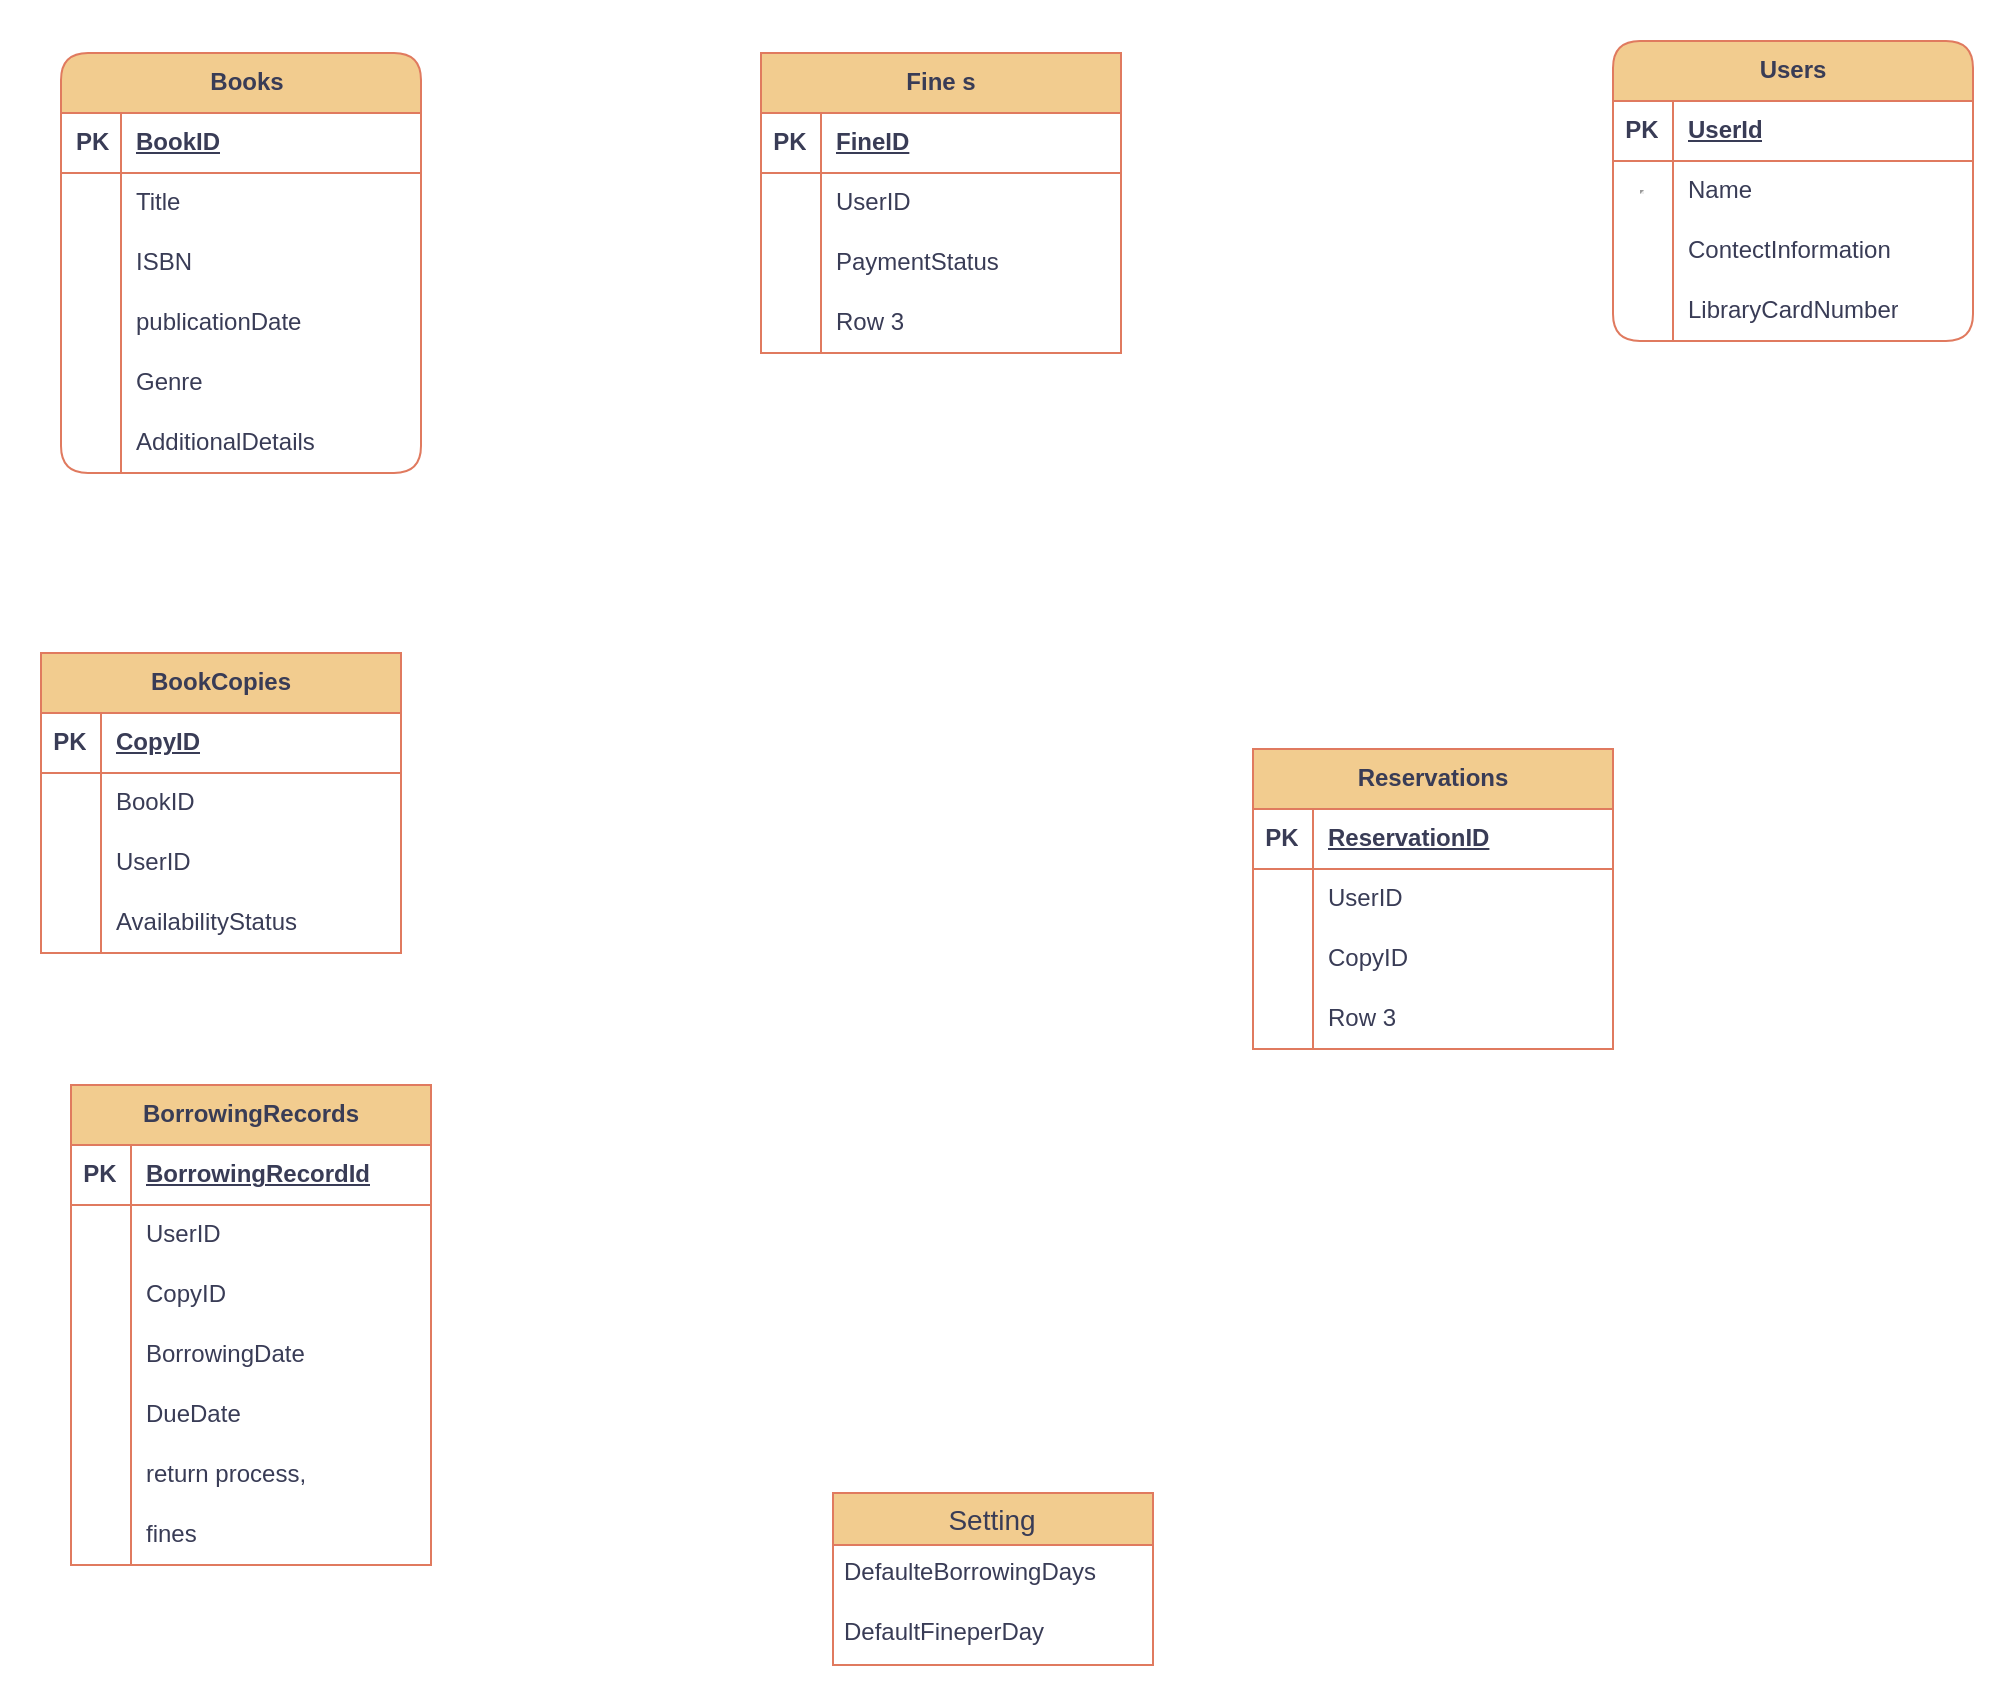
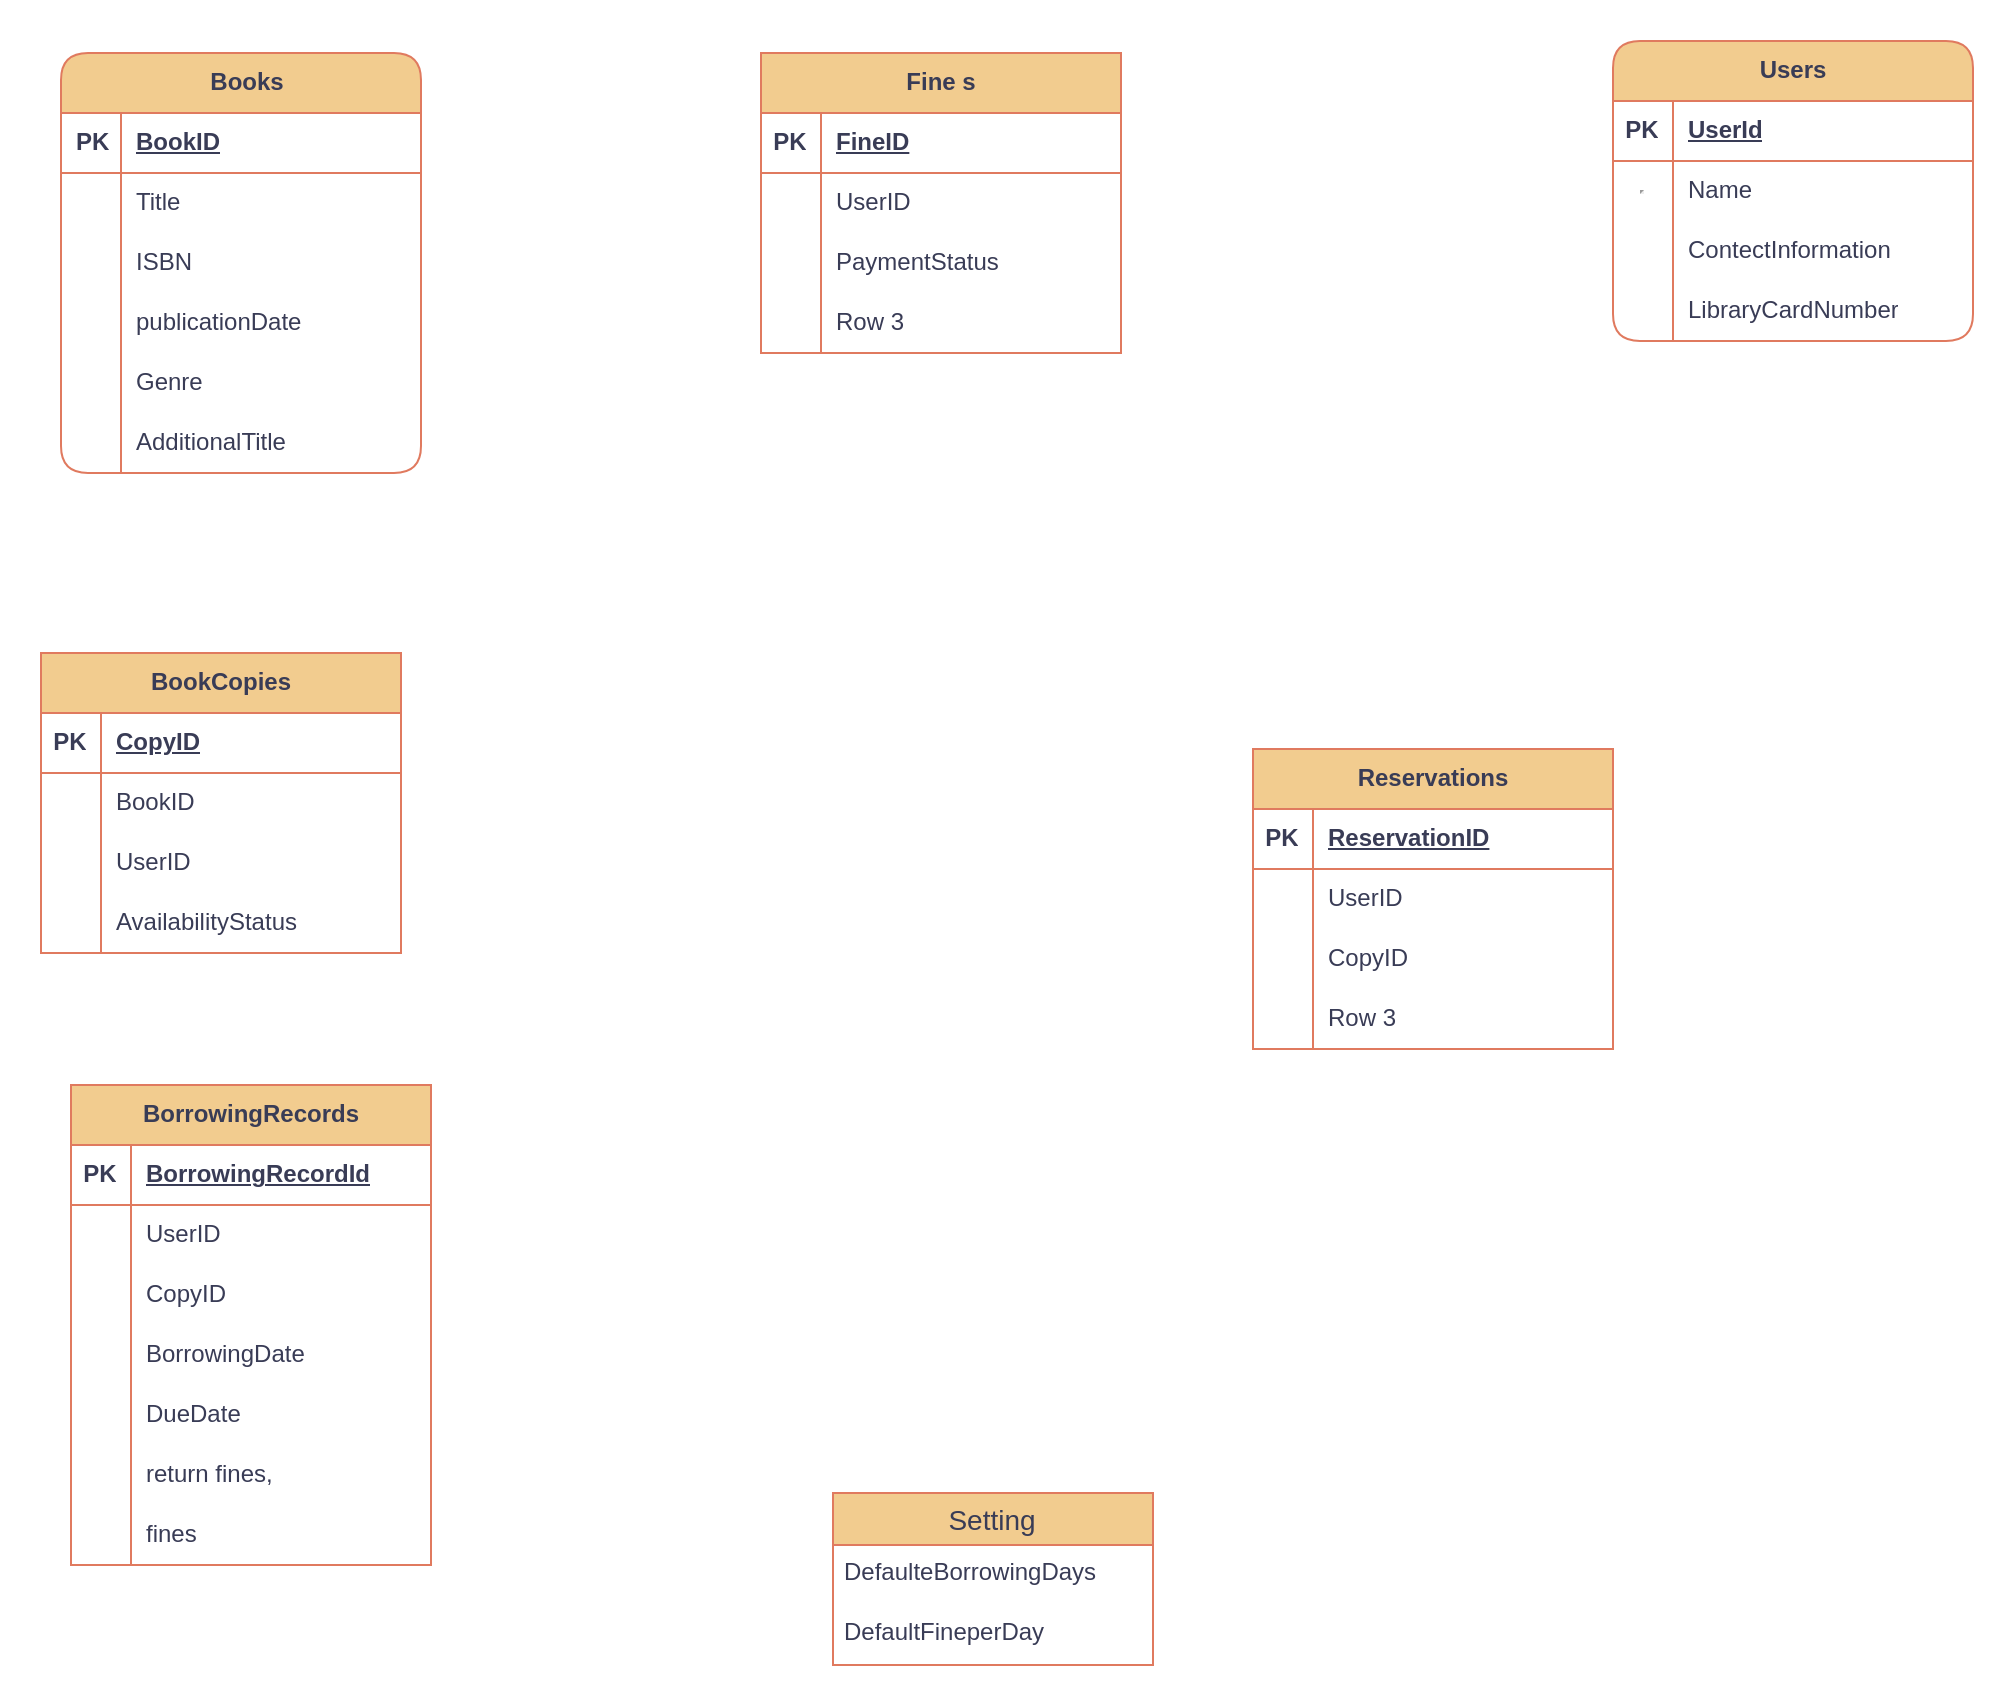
node "AdditionalDetails": label "AdditionalDetails" -> "AdditionalTitle"
node "return process,": label "return process," -> "return fines,"
